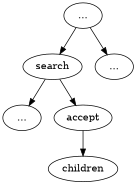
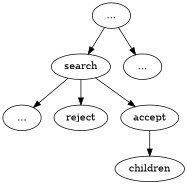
node "reject": added
